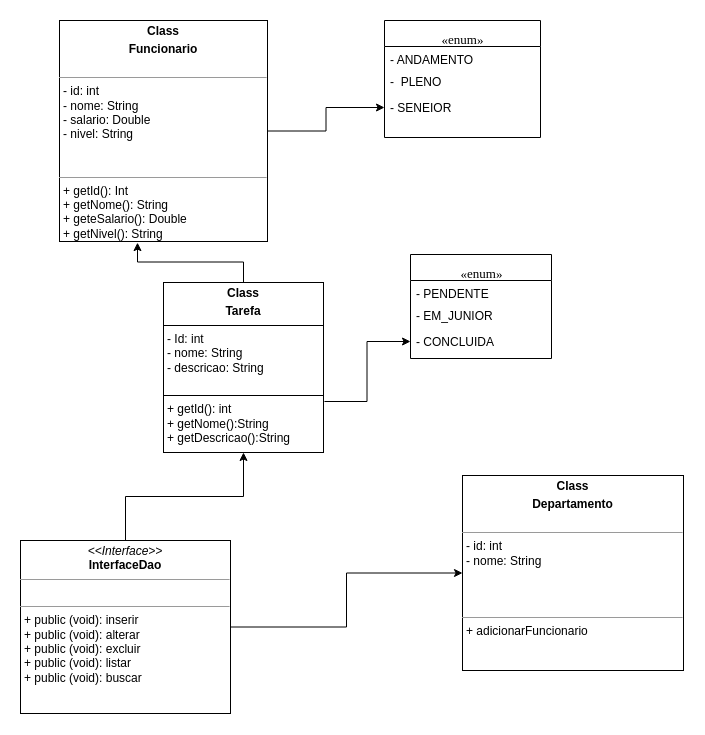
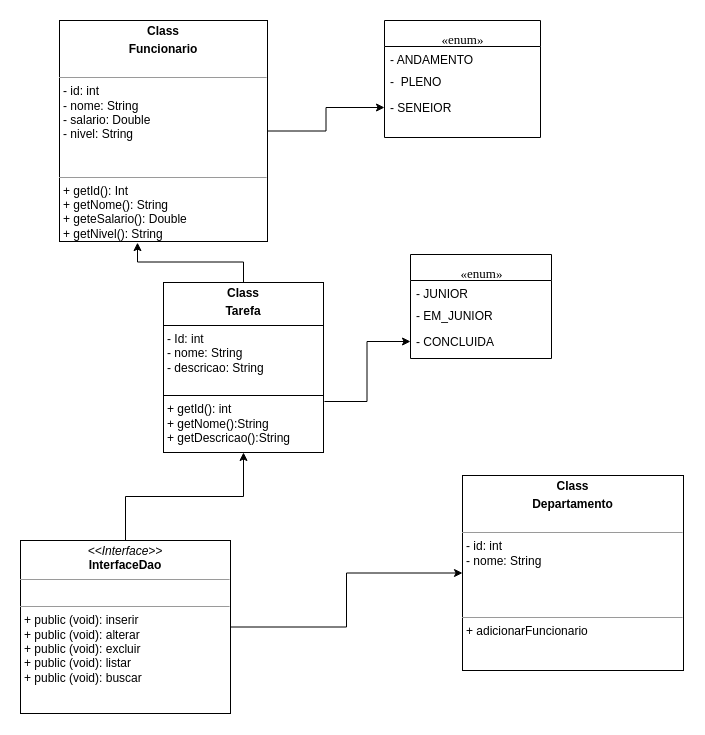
node "- PENDENTE": label "- PENDENTE" -> "- JUNIOR"
